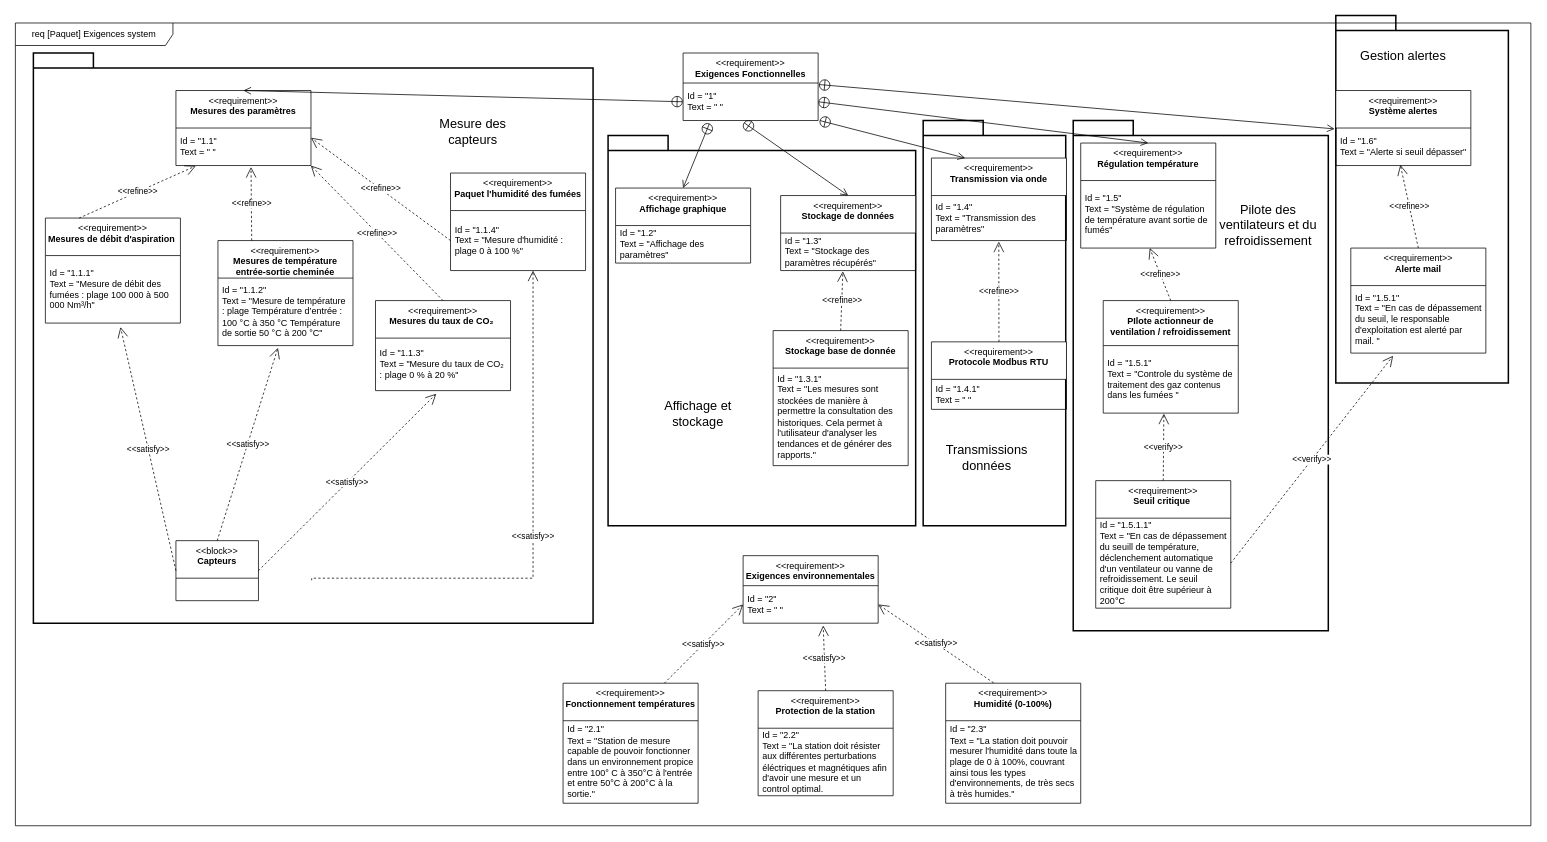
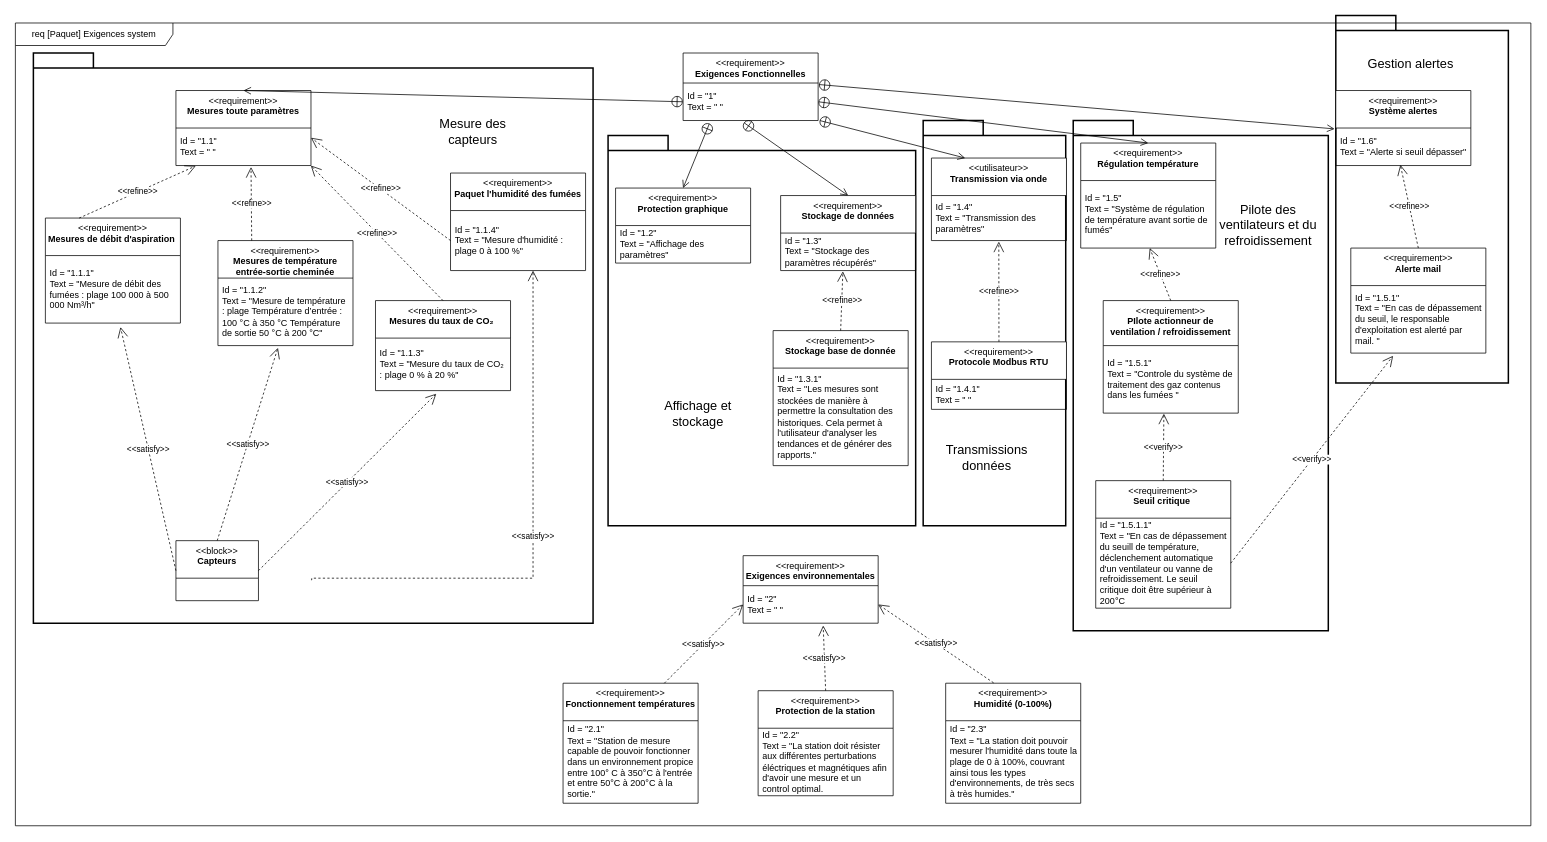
node "Gestion alertes": moved (1403, 56) -> (1410, 64)
node "<<requirement>> Mesures des paramètres": label "<<requirement>> Mesures des paramètres" -> "<<requirement>> Mesures toute paramètres"
node "<<requirement>> Transmission via onde": label "<<requirement>> Transmission via onde" -> "<<utilisateur>> Transmission via onde"
node "<<requirement>> Affichage graphique": label "<<requirement>> Affichage graphique" -> "<<requirement>> Protection graphique"
